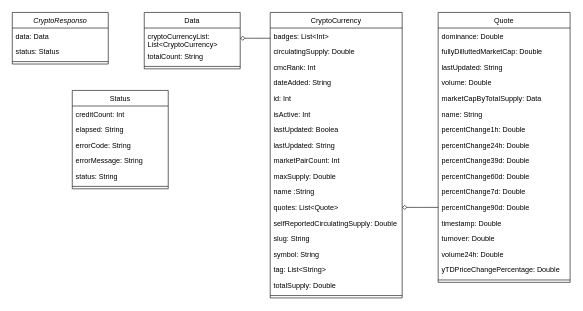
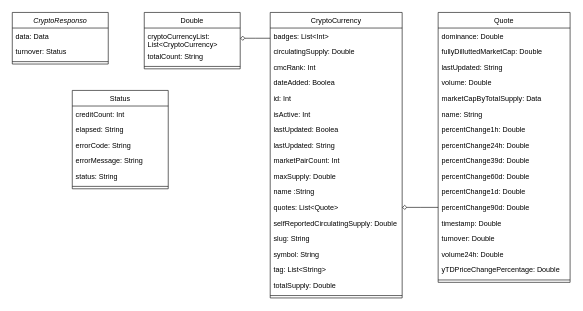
node "Data": label "Data" -> "Double"
node "status: Status": label "status: Status" -> "turnover: Status"
node "dateAdded: String": label "dateAdded: String" -> "dateAdded: Boolea"
node "percentChange7d: Double": label "percentChange7d: Double" -> "percentChange1d: Double"
